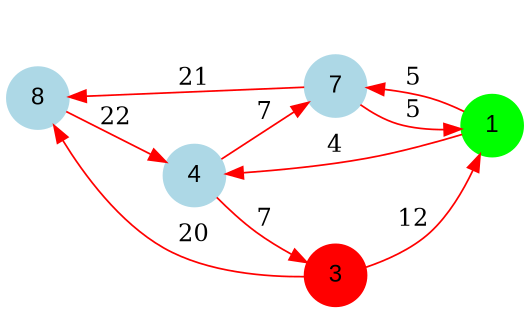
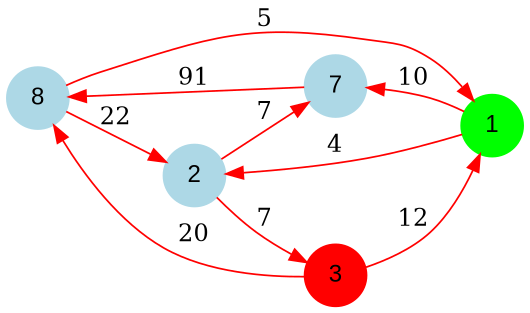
edge "7" -> "8": label "21" -> "91"
edge "1" -> "7": label "5" -> "10"
edge "7" -> "1": now "8" -> "1"
node "4": label "4" -> "2"
